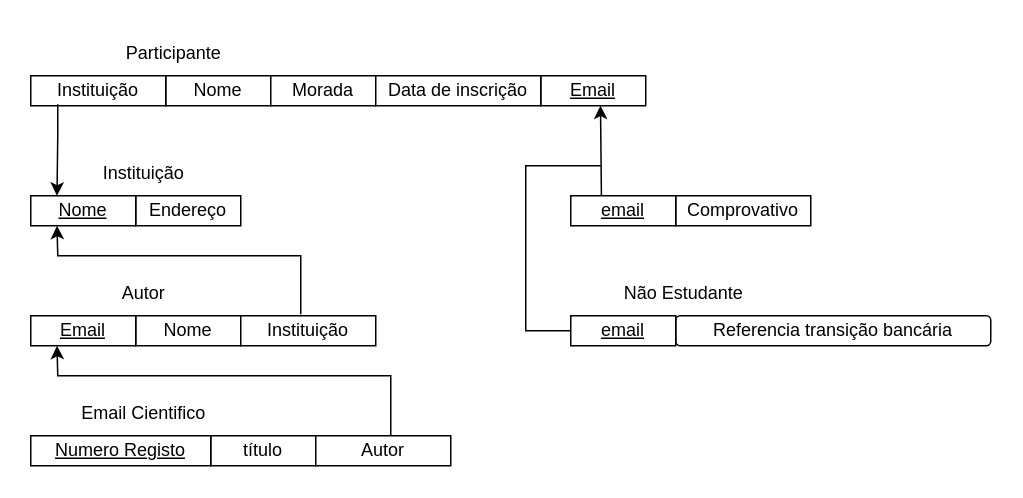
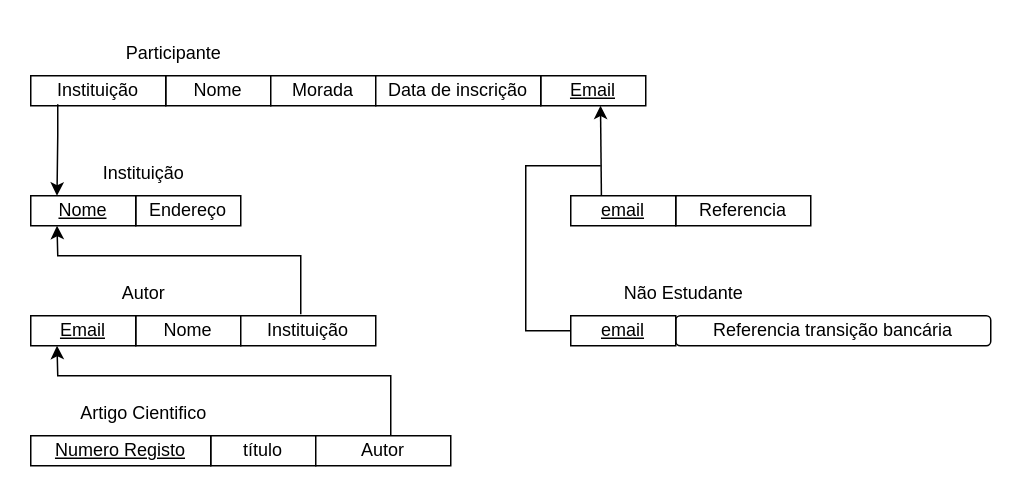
node "Comprovativo": label "Comprovativo" -> "Referencia"
node "Email Cientifico": label "Email Cientifico" -> "Artigo Cientifico"
